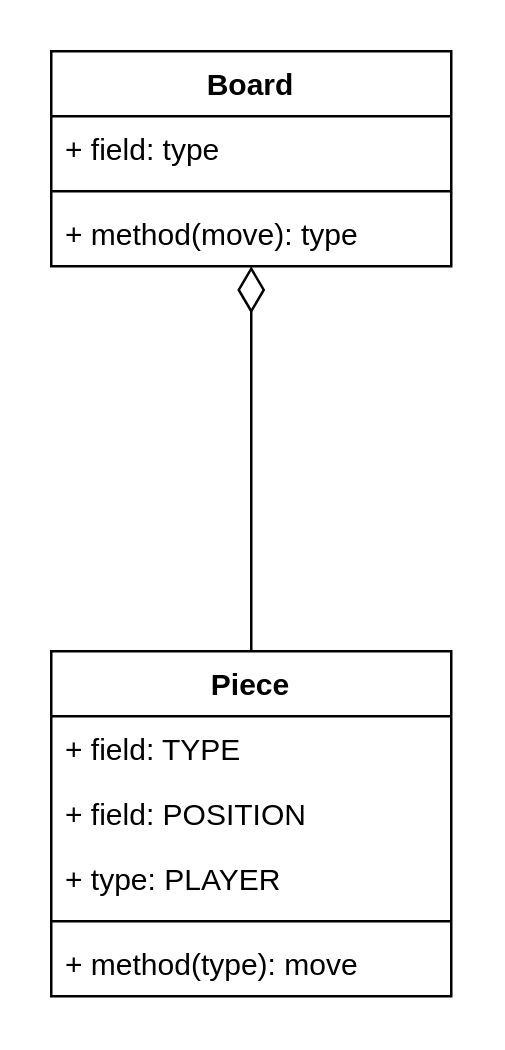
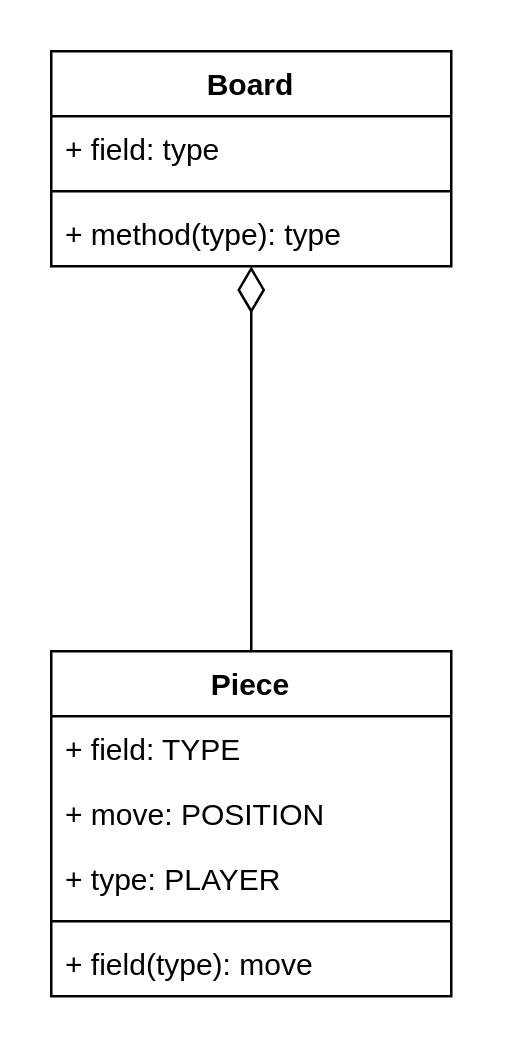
node "+ method(move): type": label "+ method(move): type" -> "+ method(type): type"
node "+ field: POSITION": label "+ field: POSITION" -> "+ move: POSITION"
node "+ method(type): move": label "+ method(type): move" -> "+ field(type): move"
